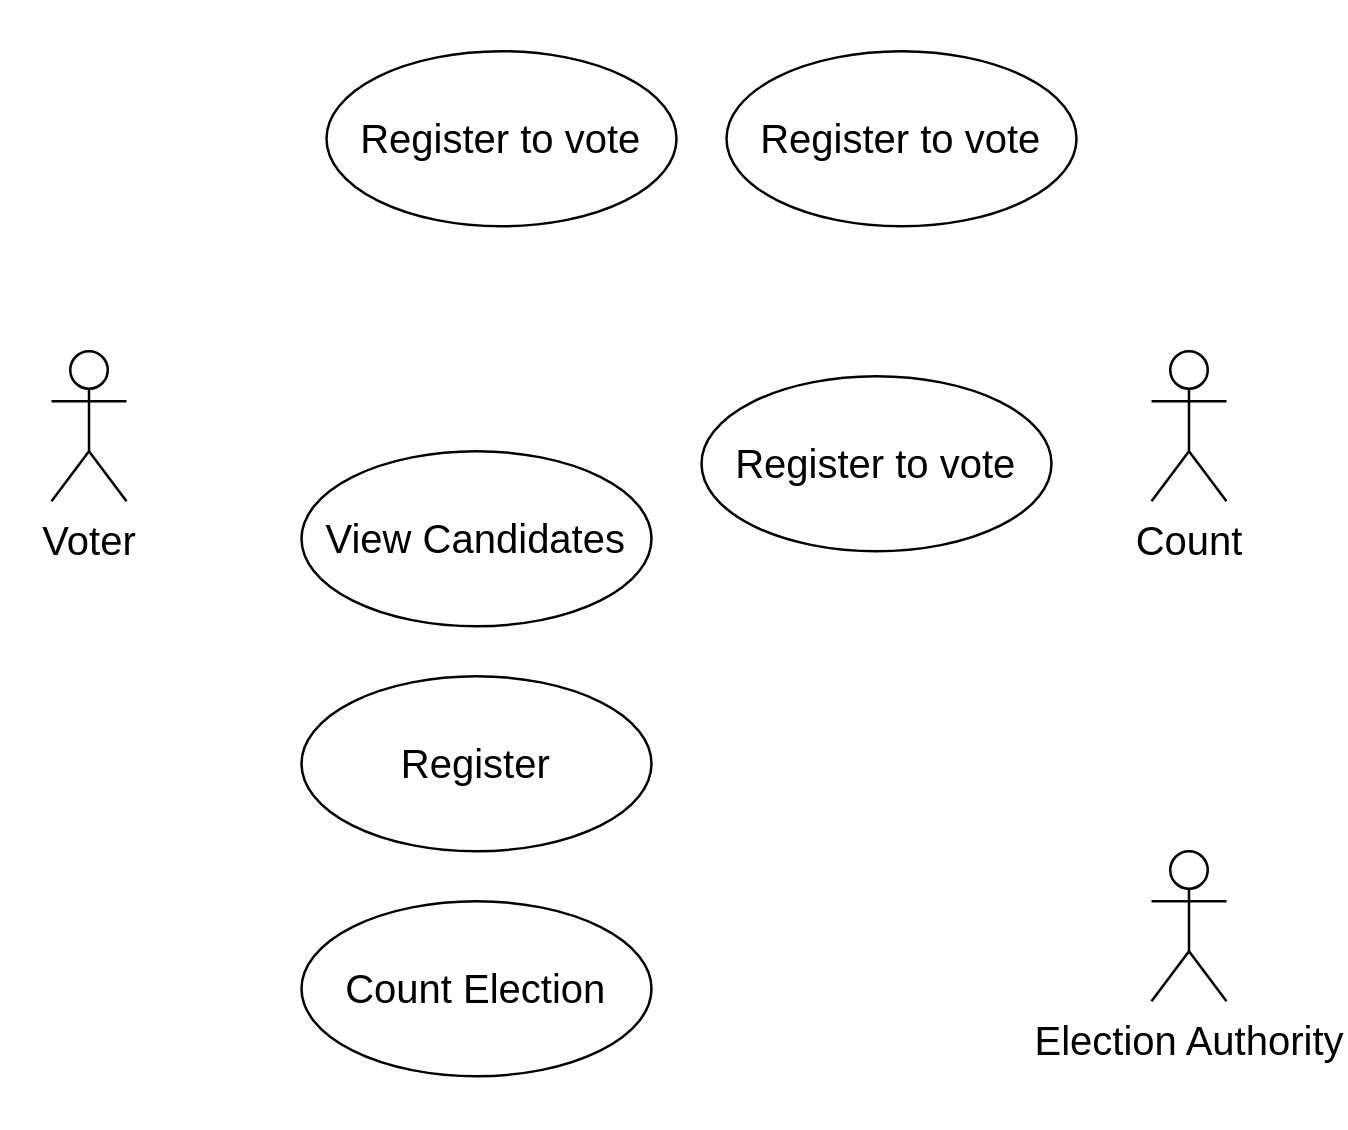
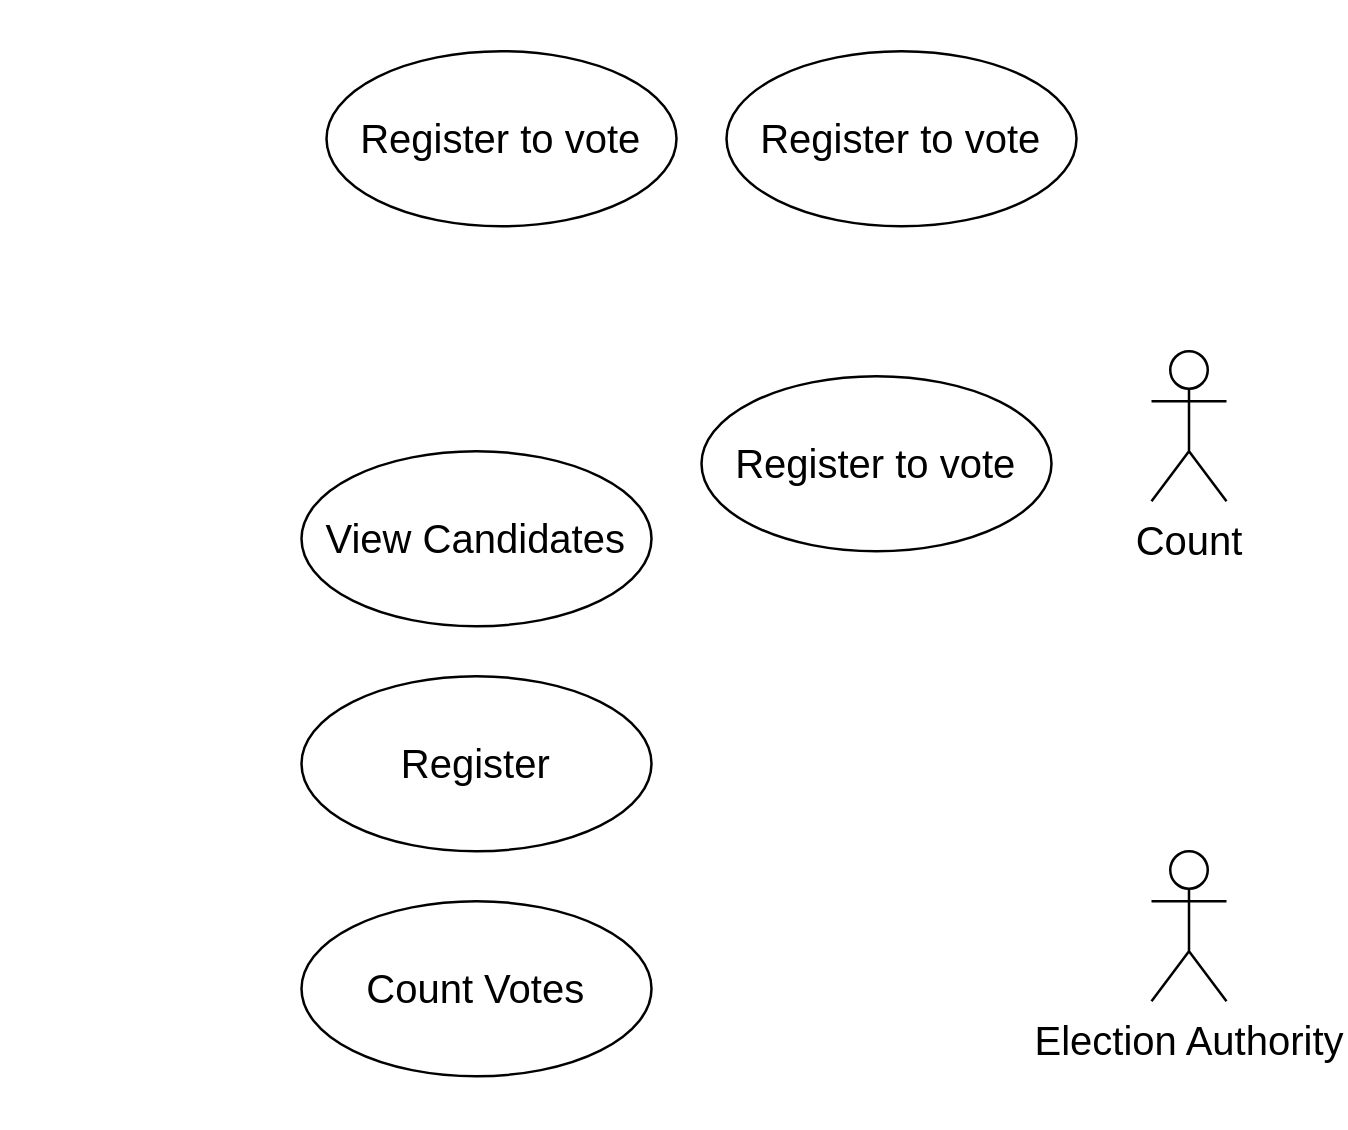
node "Voter": removed
node "Count Election": label "Count Election" -> "Count Votes"
